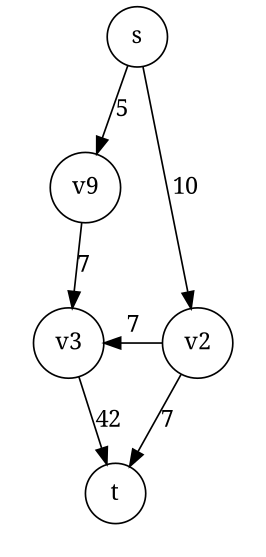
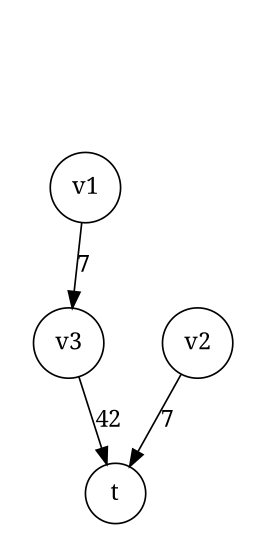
node "s": removed
node "v9": label "v9" -> "v1"
edge "v2" -> "v3": removed, label "7"
